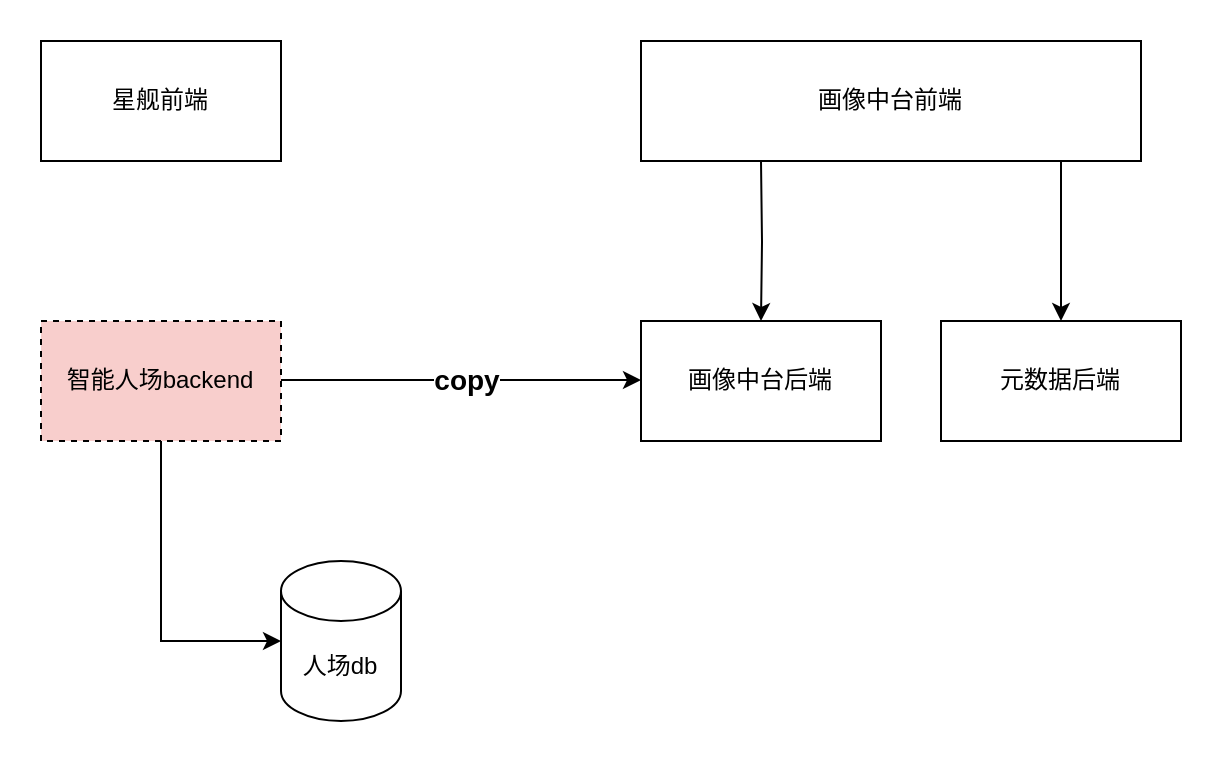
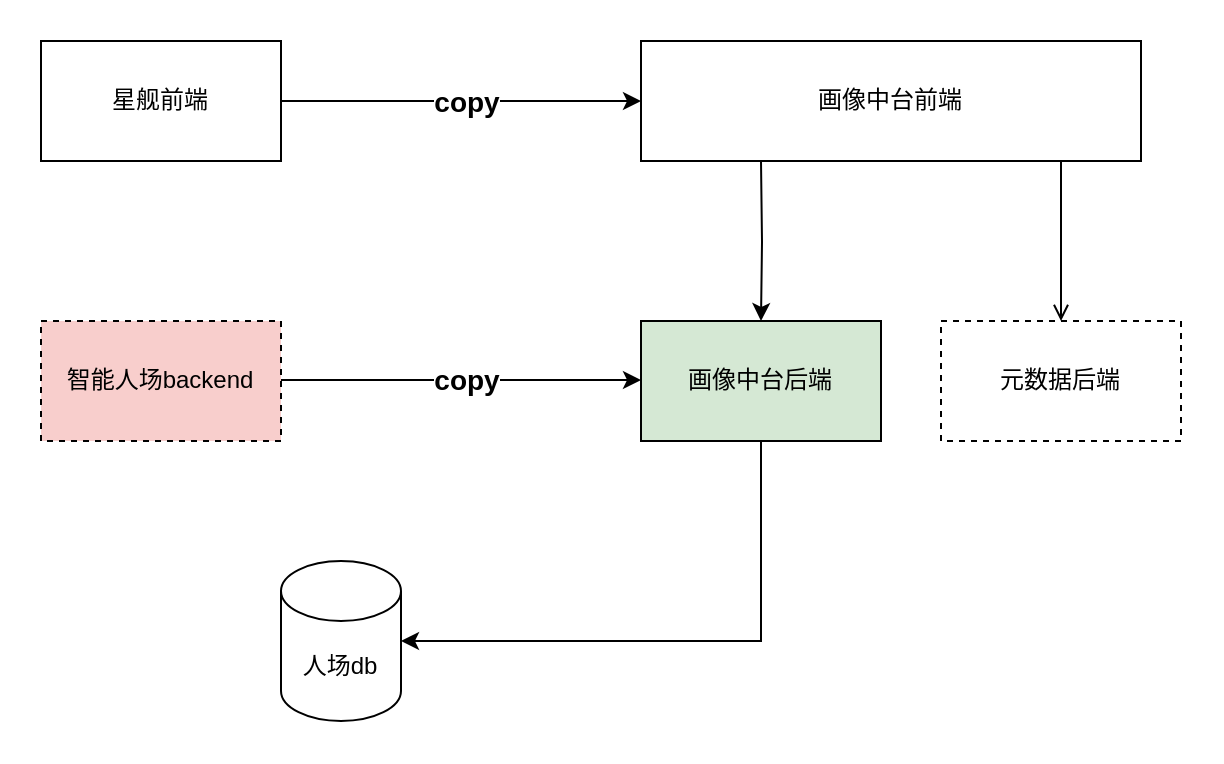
edge "星舰前端" -> "画像中台前端": added, label "copy"
edge "画像中台前端" -> "元数据后端": arrowhead classic -> open
node "画像中台后端": fillcolor #ffffff -> #d5e8d4
node "元数据后端": style solid -> dashed
edge "智能人场backend" -> "人场db": removed
edge "画像中台后端" -> "人场db": added
